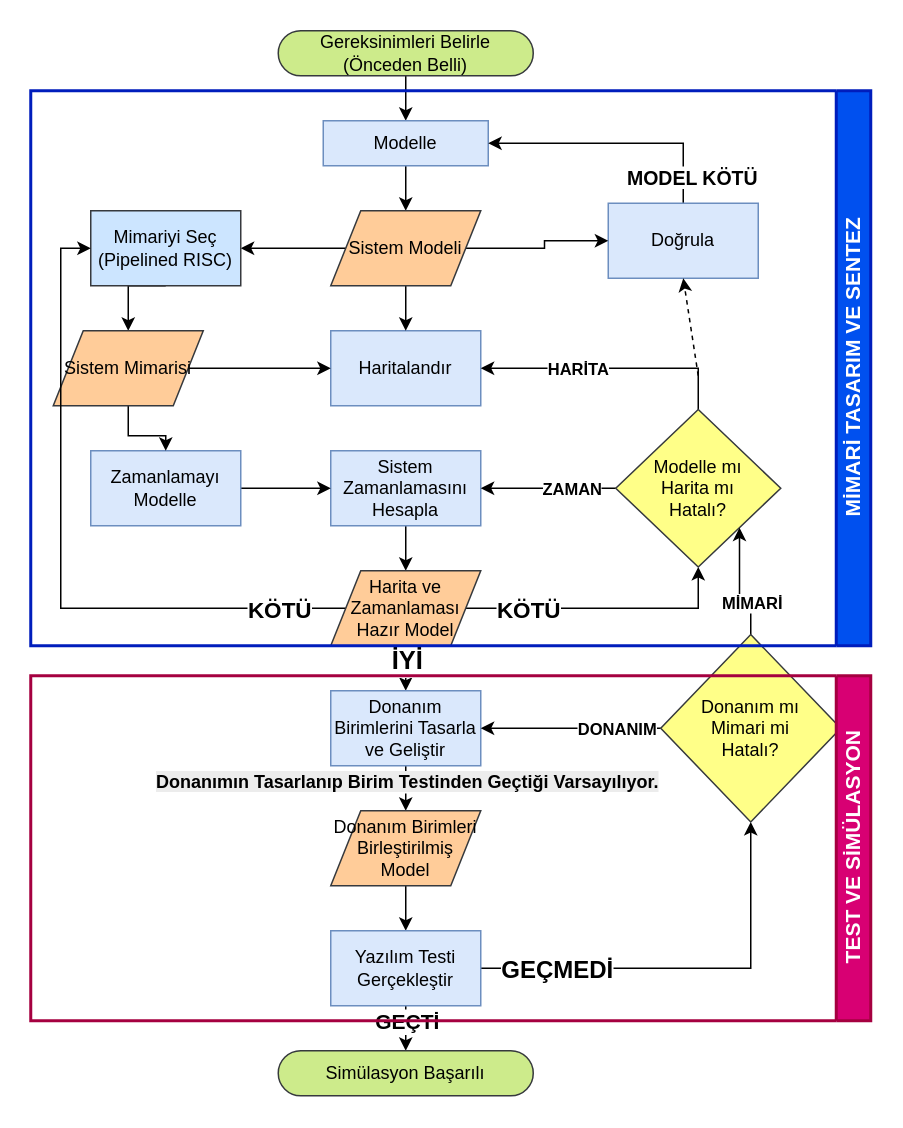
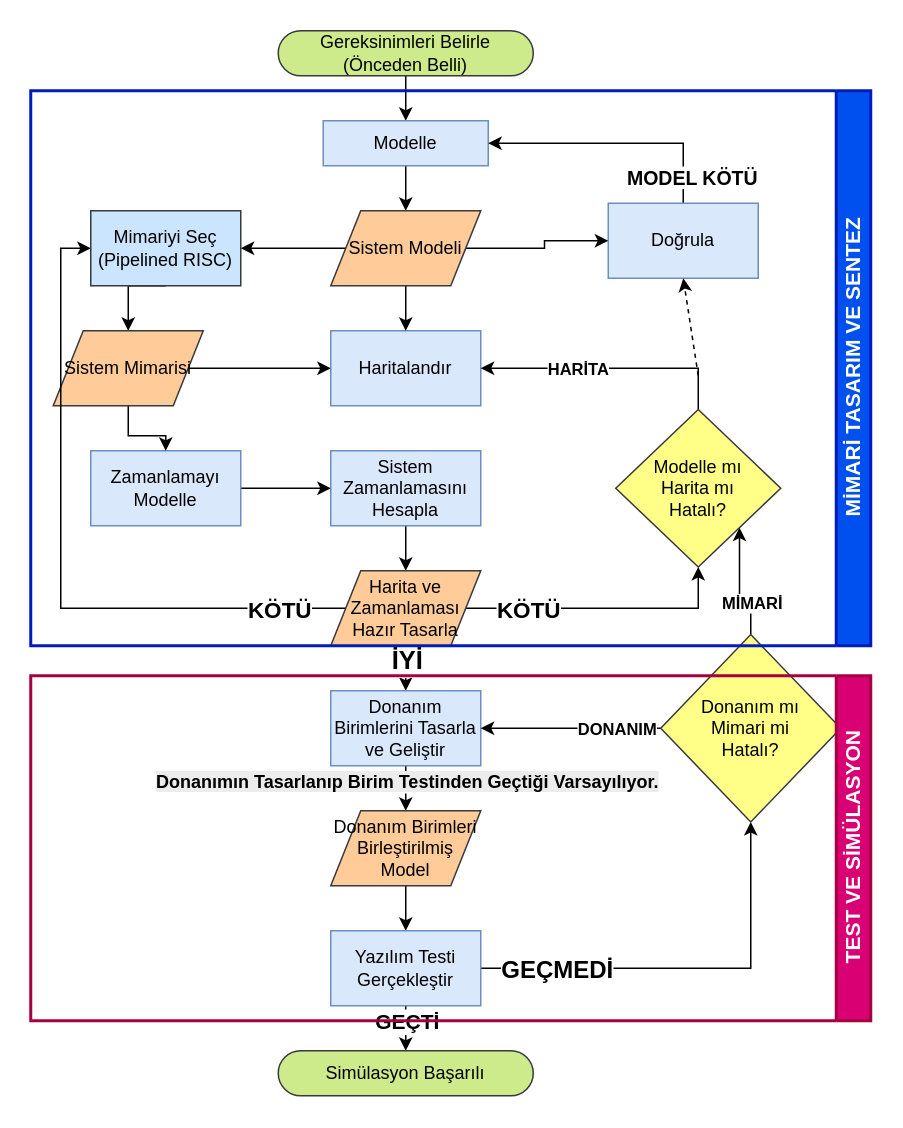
edge "Modelle mı Harita mı Hatalı?" -> "Sistem Zamanlamasını Hesapla": removed, label "ZAMAN"
node "Harita ve Zamanlaması Hazır Model": label "Harita ve Zamanlaması Hazır Model" -> "Harita ve Zamanlaması Hazır Tasarla"
